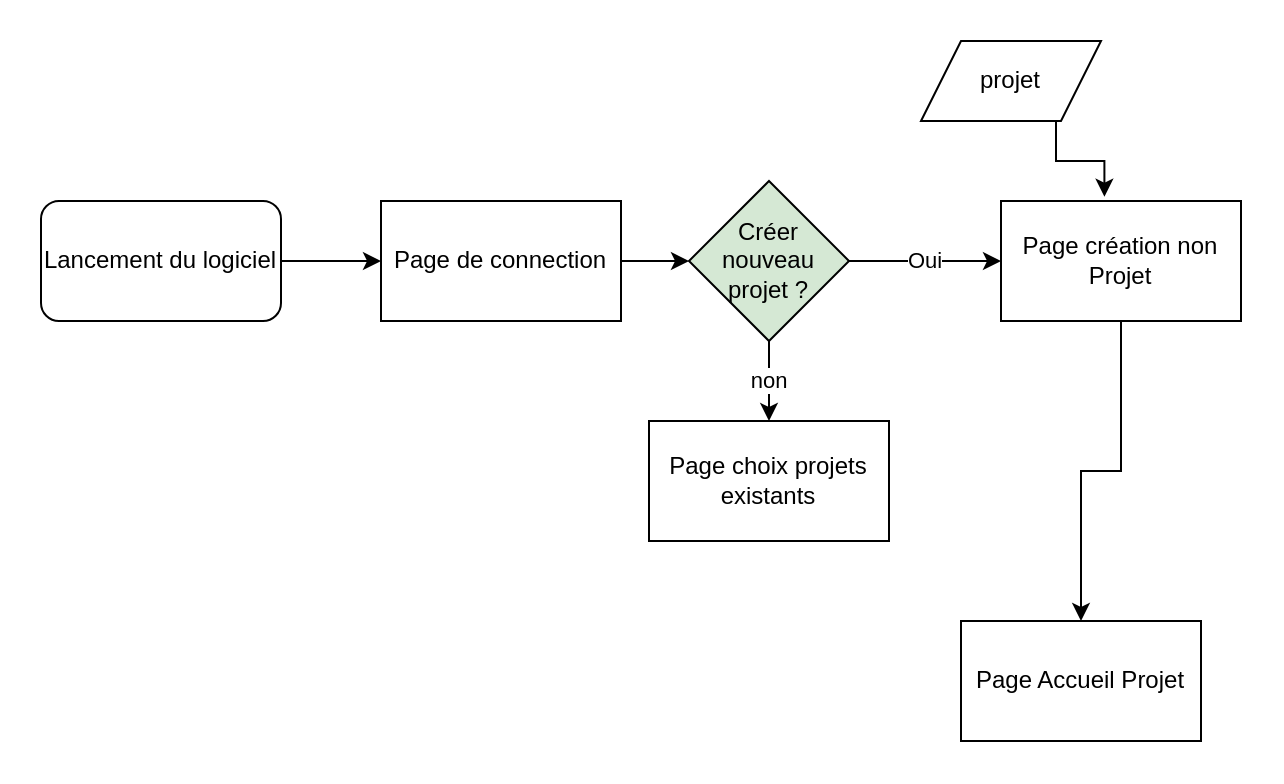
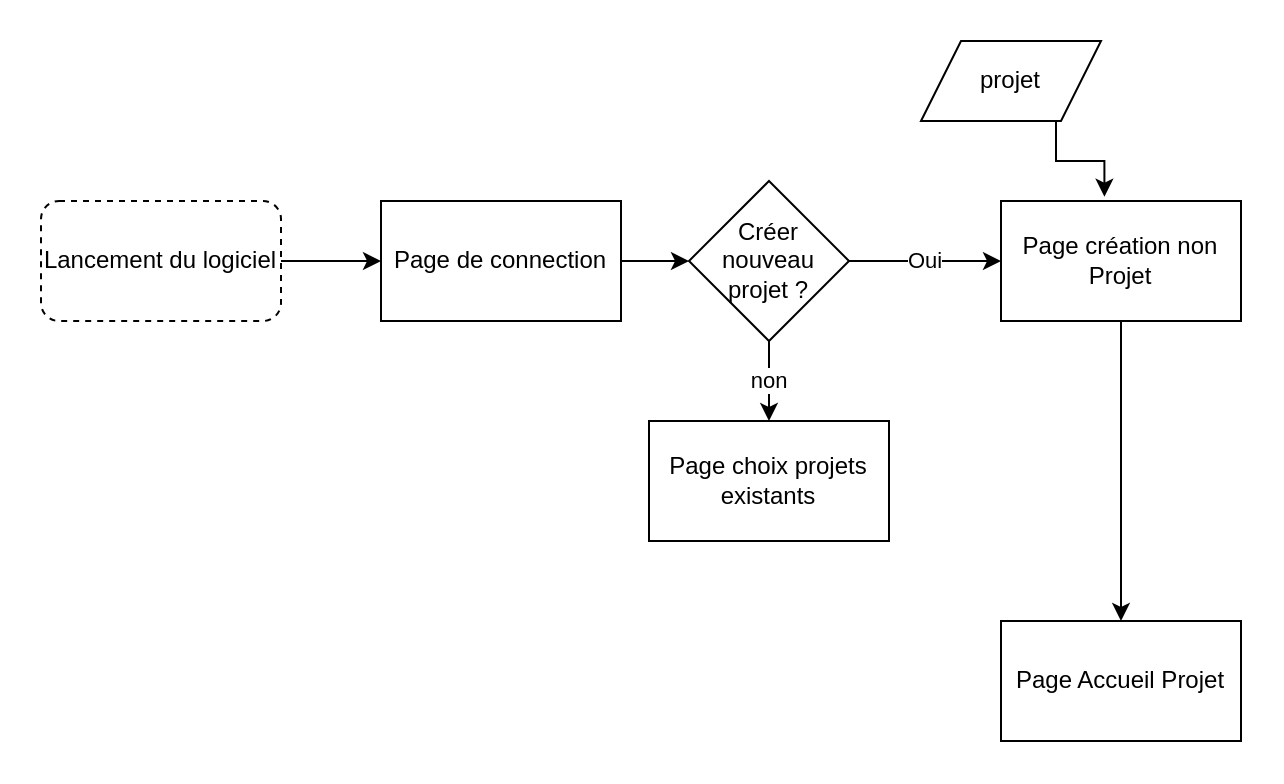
node "Lancement du logiciel": style solid -> dashed
node "Créer nouveau projet ?": fillcolor #d5e8d4 -> #ffffff
node "Page Accueil Projet": moved (1081, 681) -> (1121, 681)
